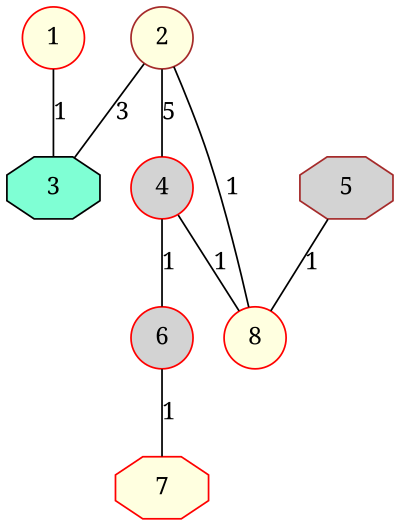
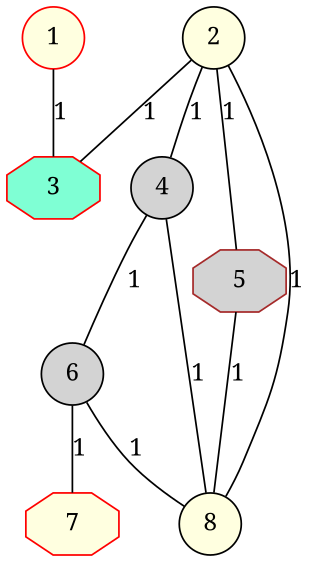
node "2": color brown -> black
edge "2" -- "3": label "3" -> "1"
edge "2" -- "4": label "5" -> "1"
edge "2" -- "5": added, label "1"
node "3": color black -> red
node "4": color red -> black
node "6": color red -> black
node "8": color red -> black
edge "6" -- "8": added, label "1"
